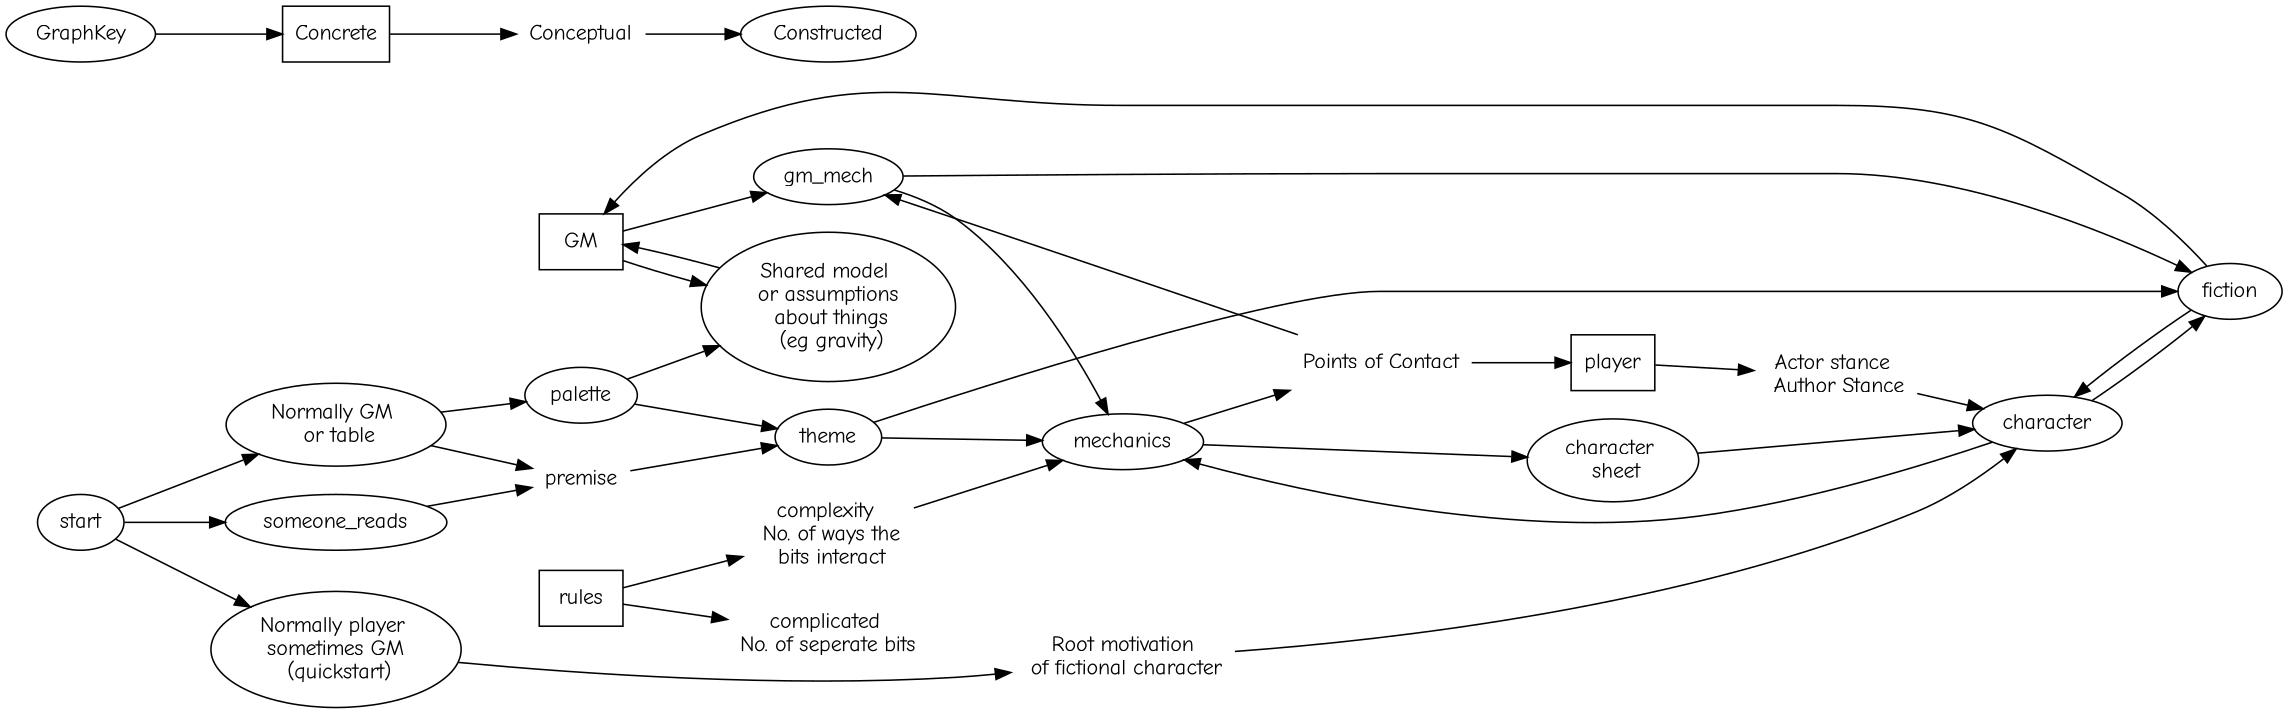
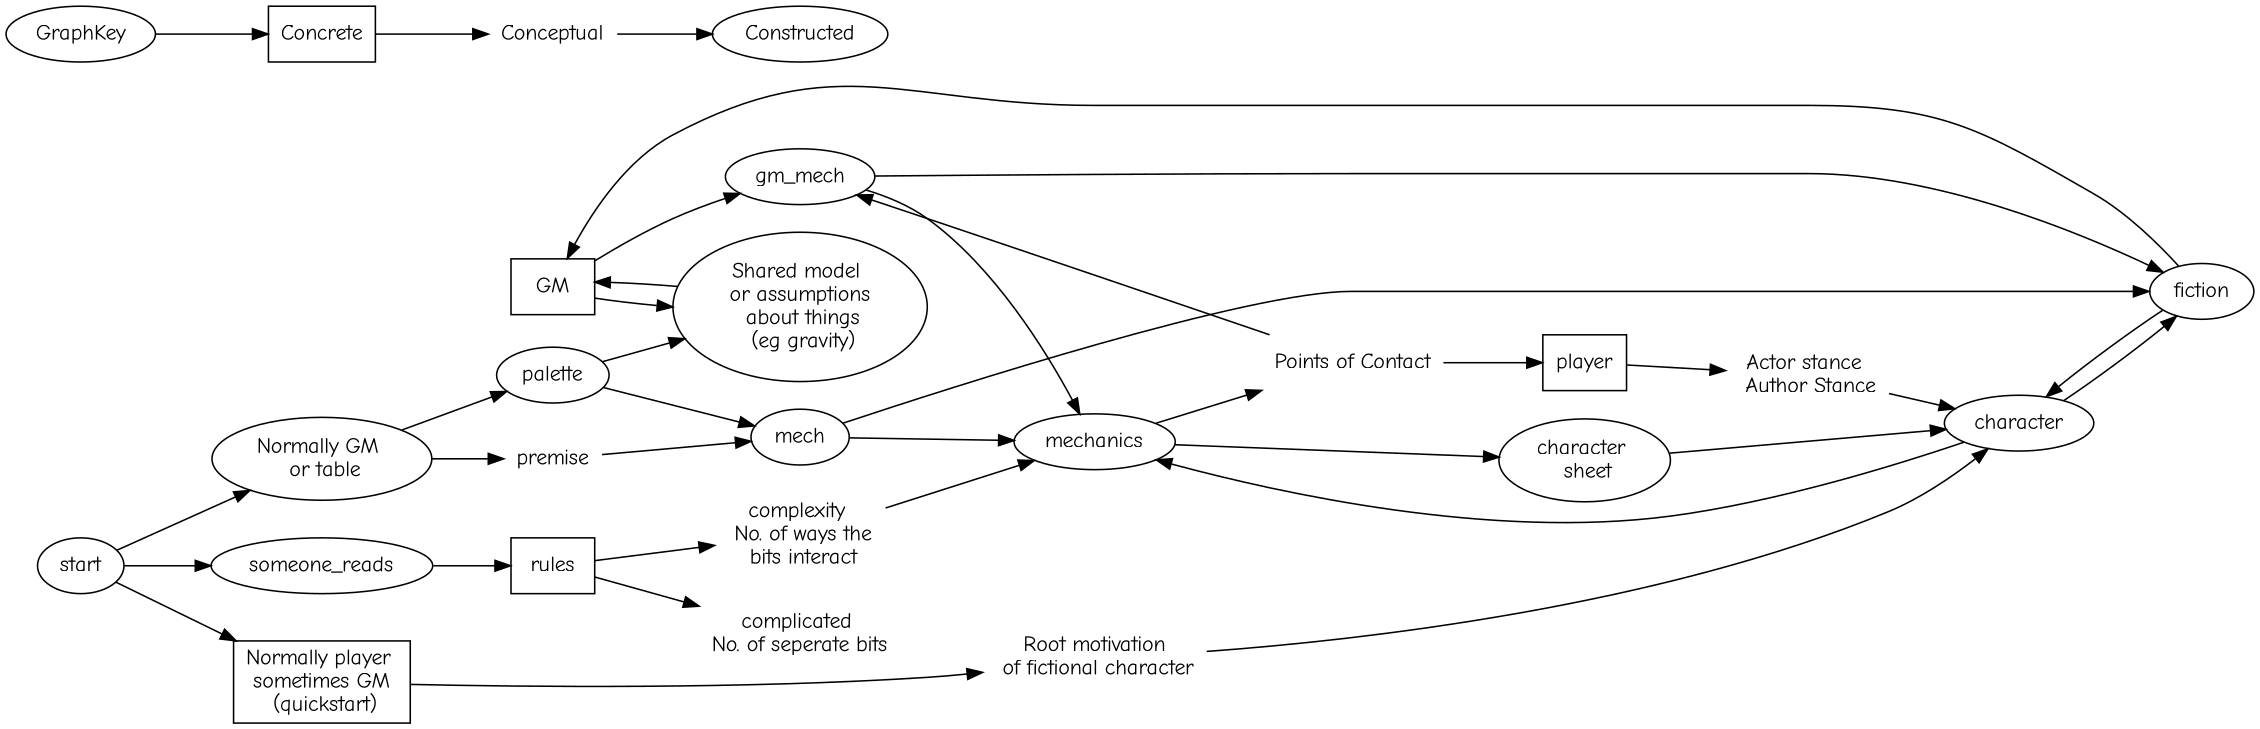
node "theme": label "theme" -> "mech"
edge "someone_reads" -> "premise": now "someone_reads" -> "rules"
node "Normally player sometimes GM (quickstart)": shape ellipse -> box
